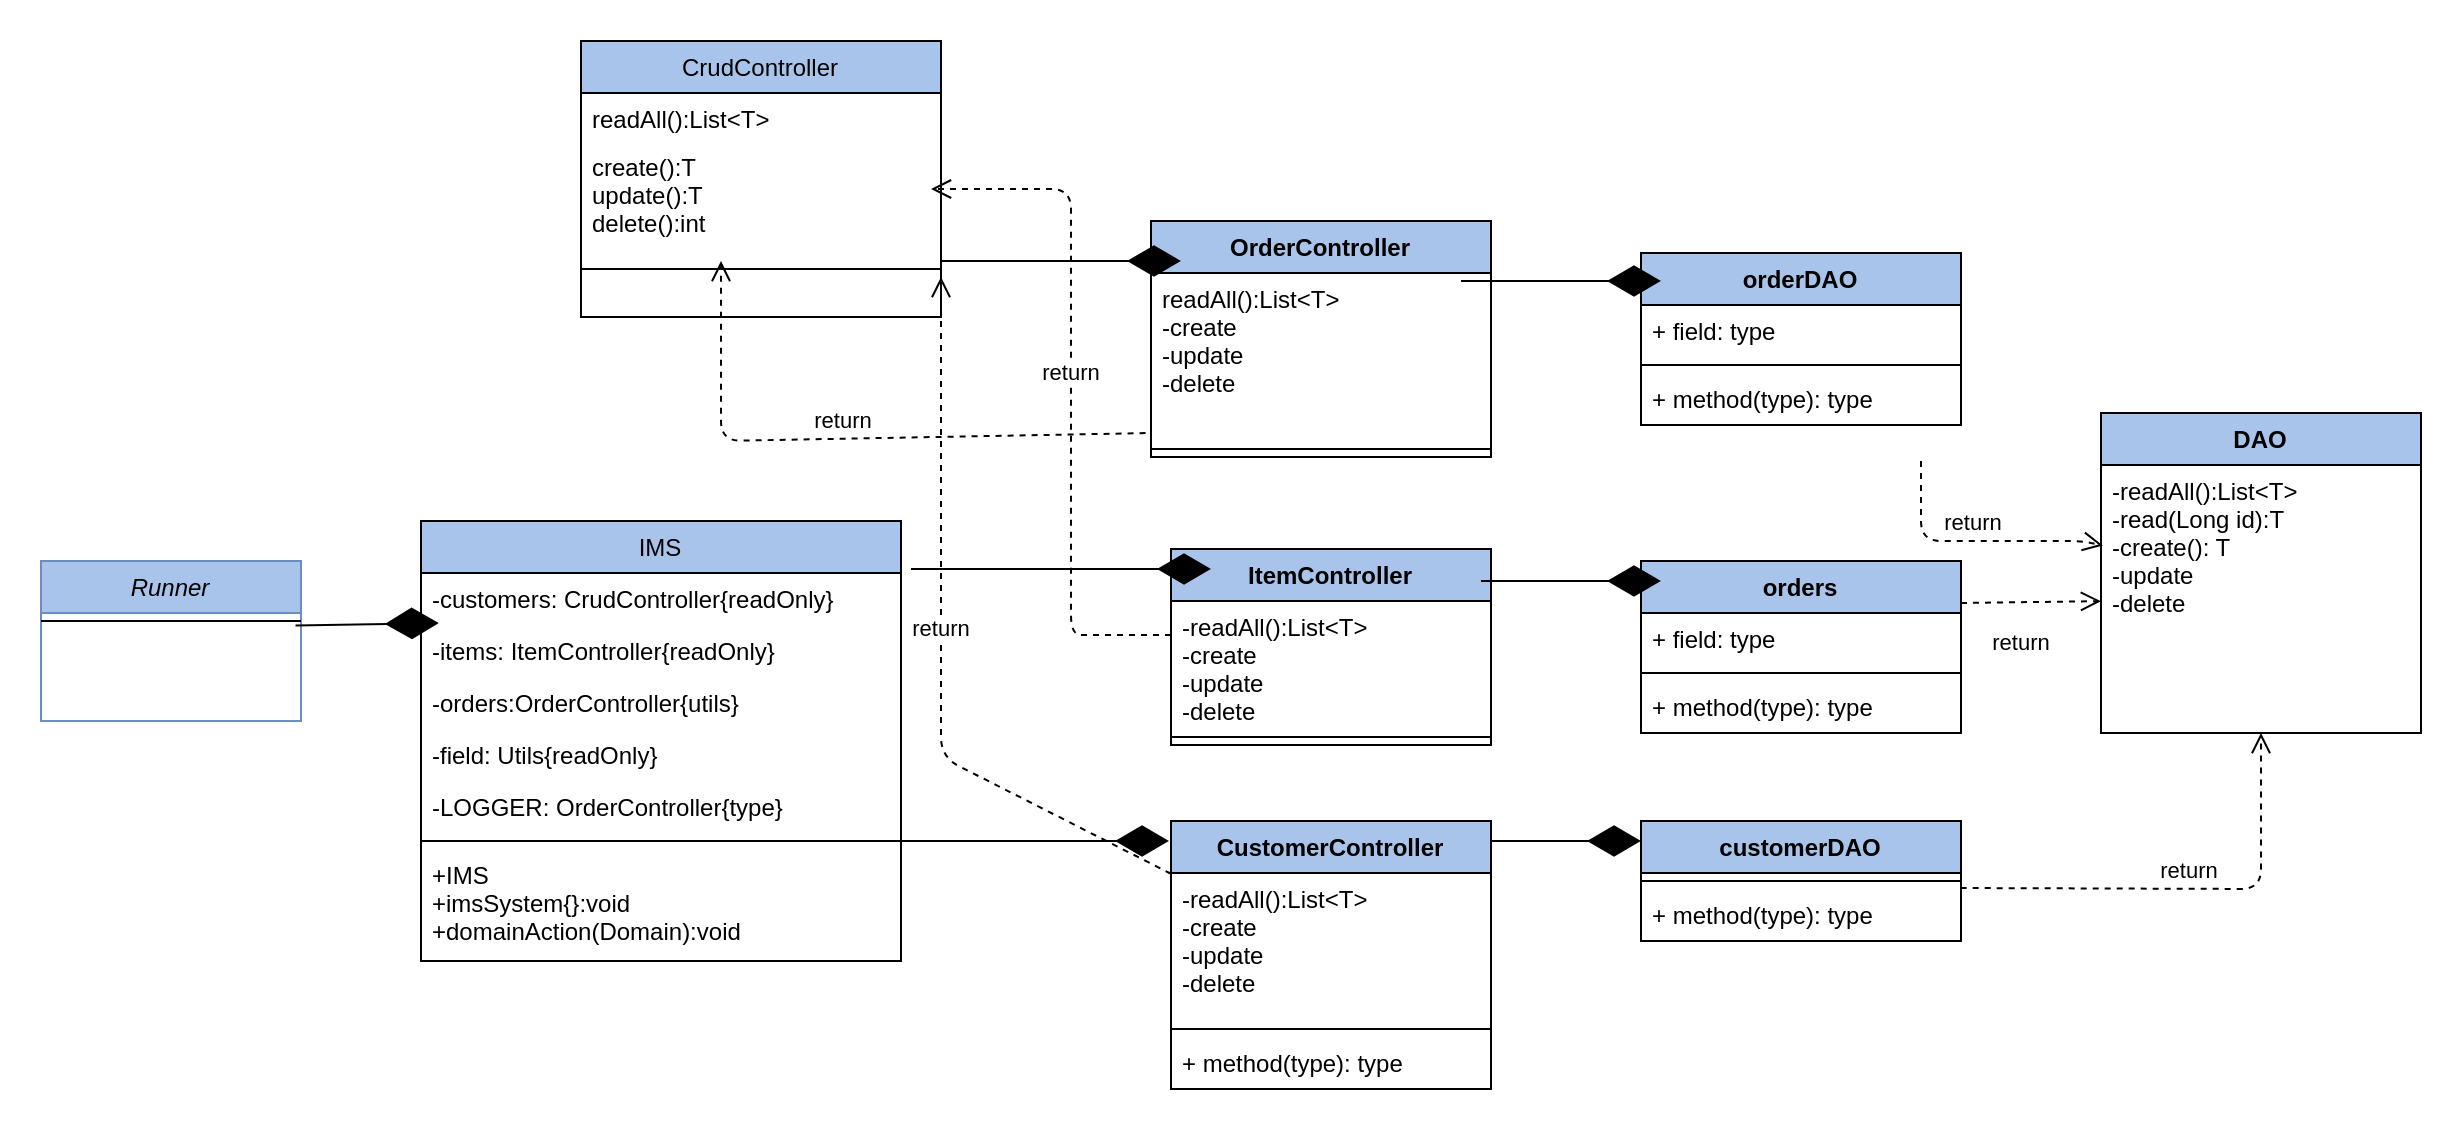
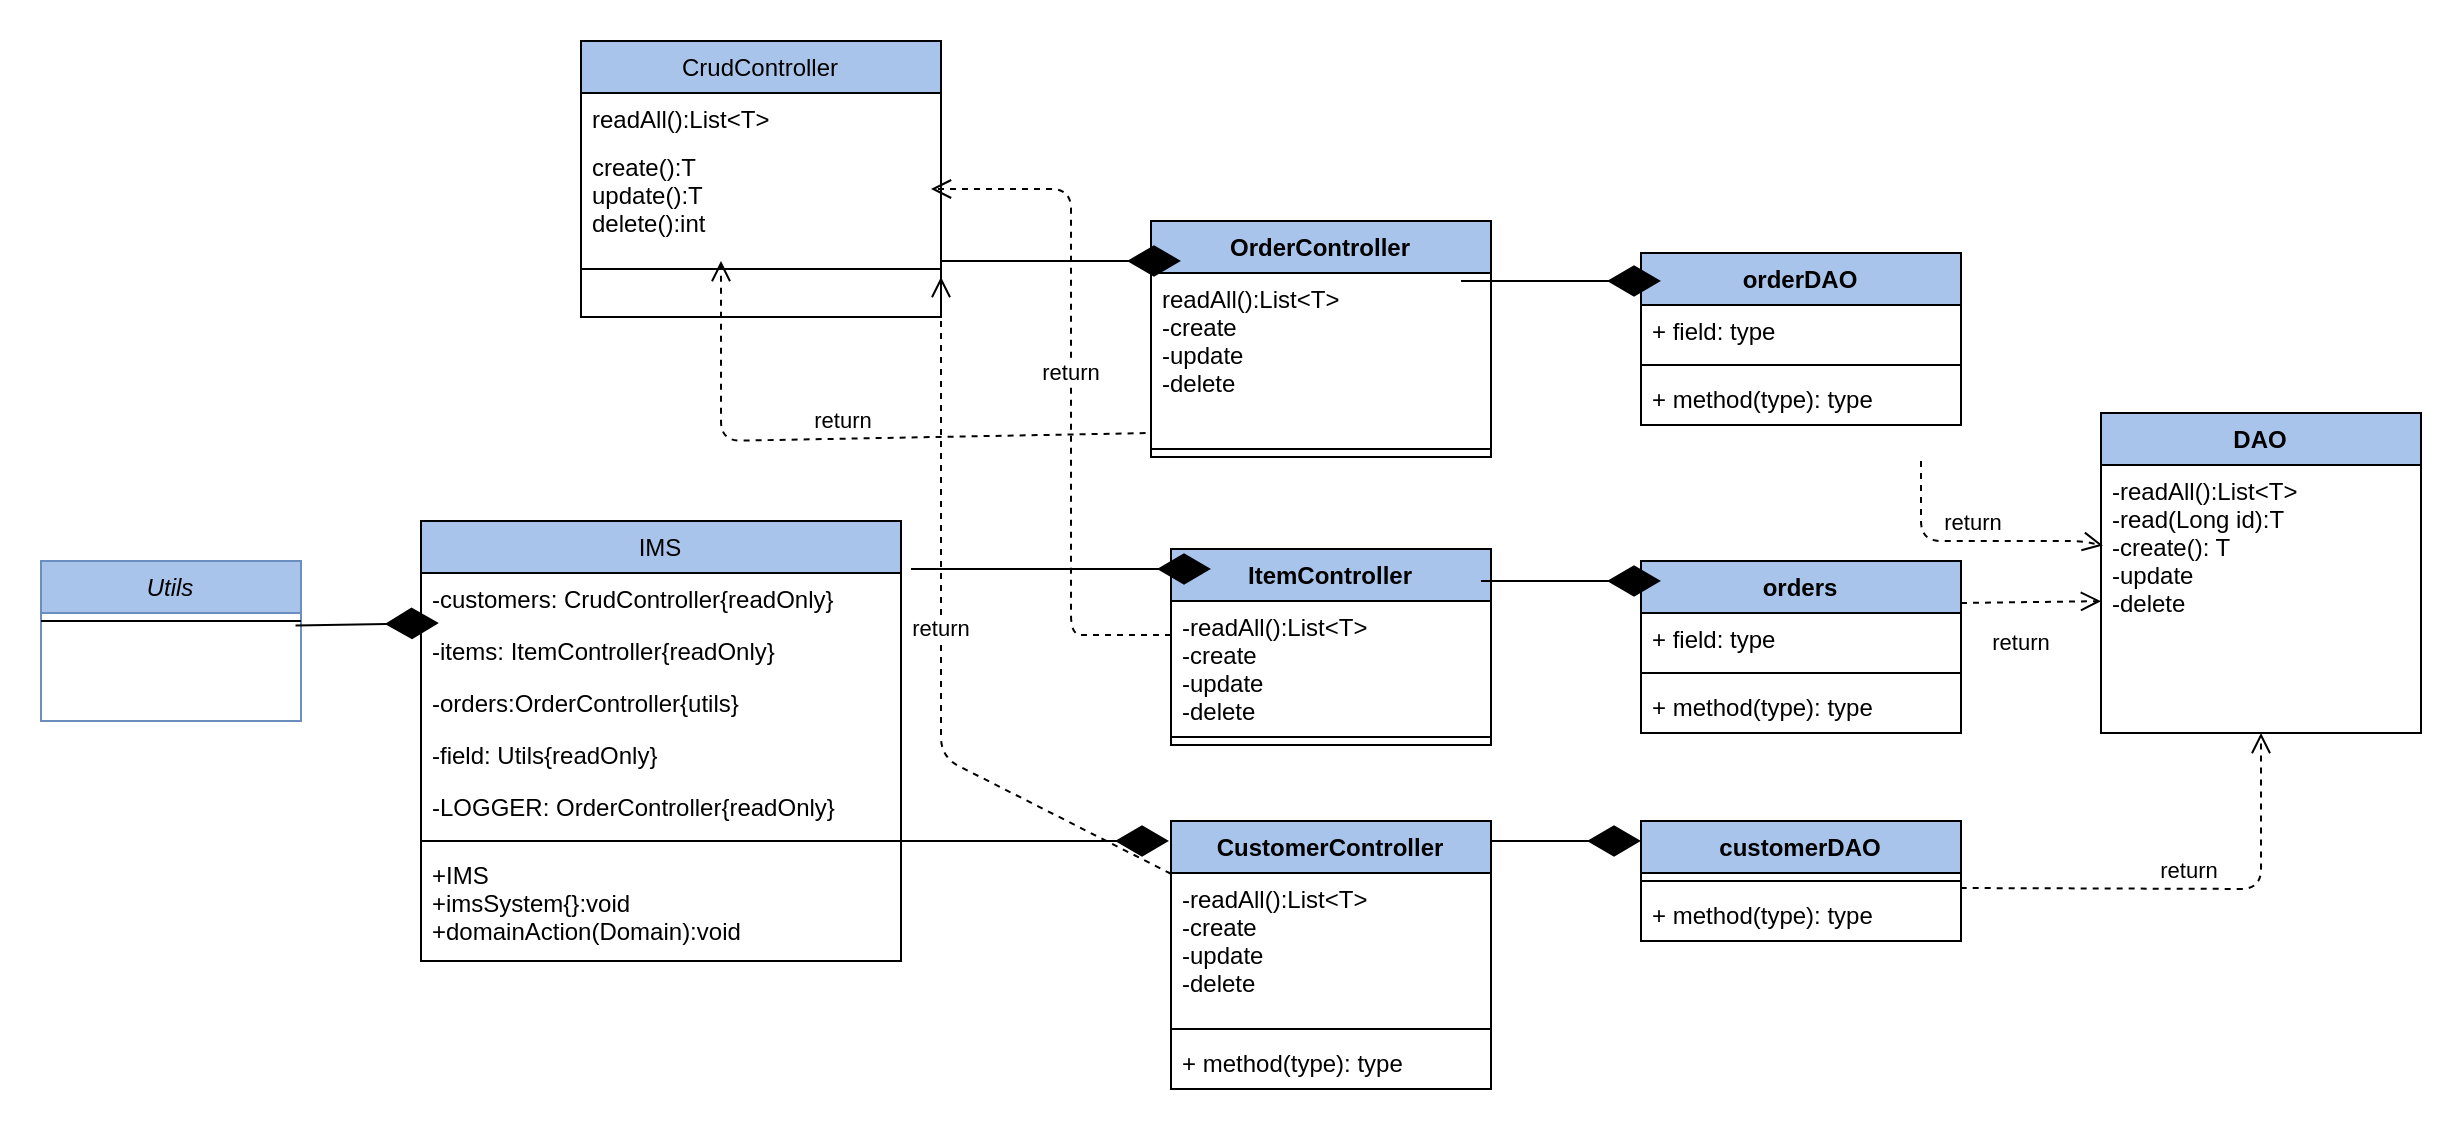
node "Runner": label "Runner" -> "Utils"
node "-LOGGER: OrderController{type}": label "-LOGGER: OrderController{type}" -> "-LOGGER: OrderController{readOnly}"
